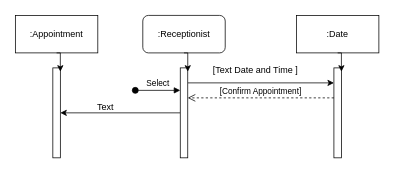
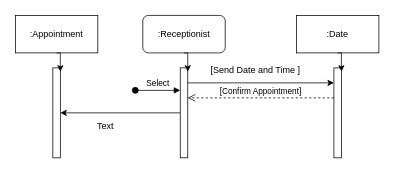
node "[Text Date and Time ]": label "[Text Date and Time ]" -> "[Send Date and Time ]"
node "Text": moved (105, 108) -> (105, 126)
